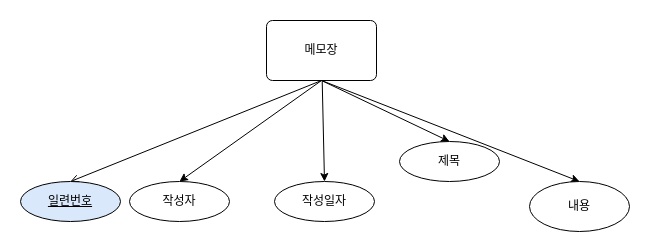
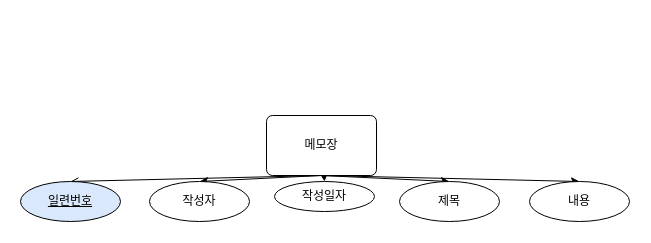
node "메모장": moved (322, 51) -> (322, 146)
node "제목": moved (450, 162) -> (450, 202)
node "작성자": moved (180, 202) -> (200, 202)
node "작성일자": size 100x40 -> 100x30
node "내용": size 100x50 -> 100x40
